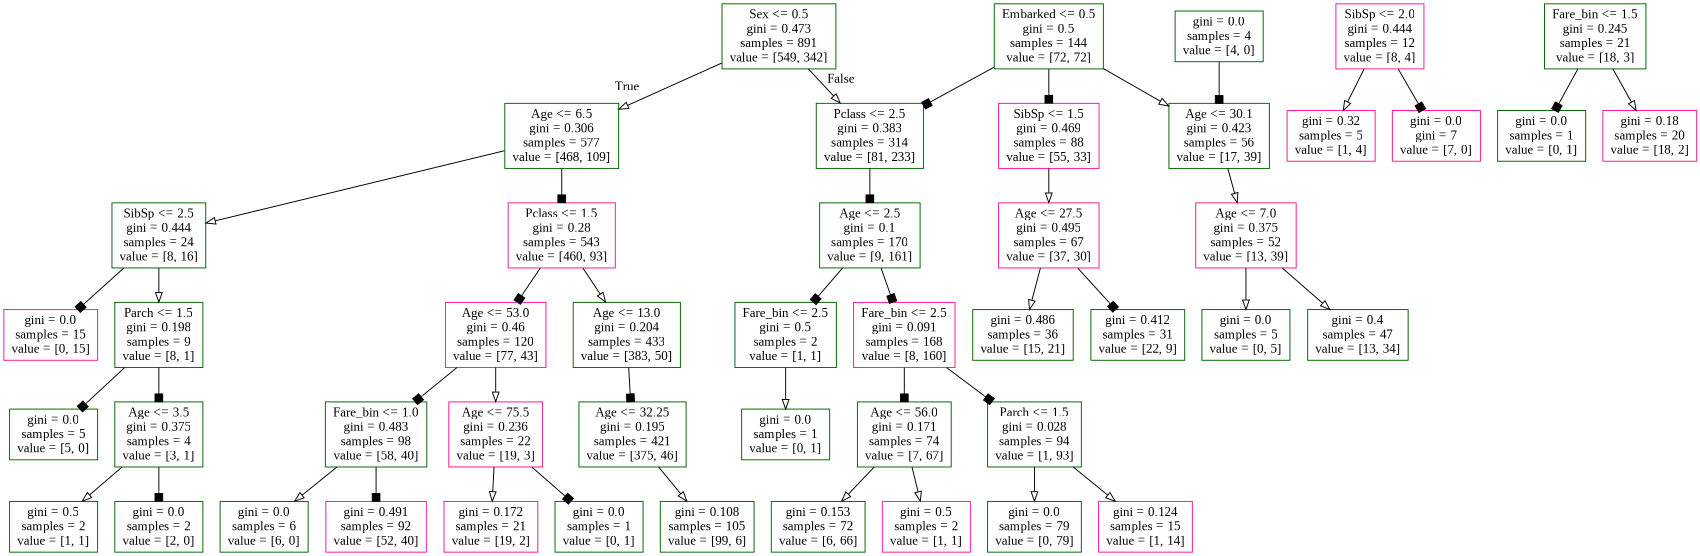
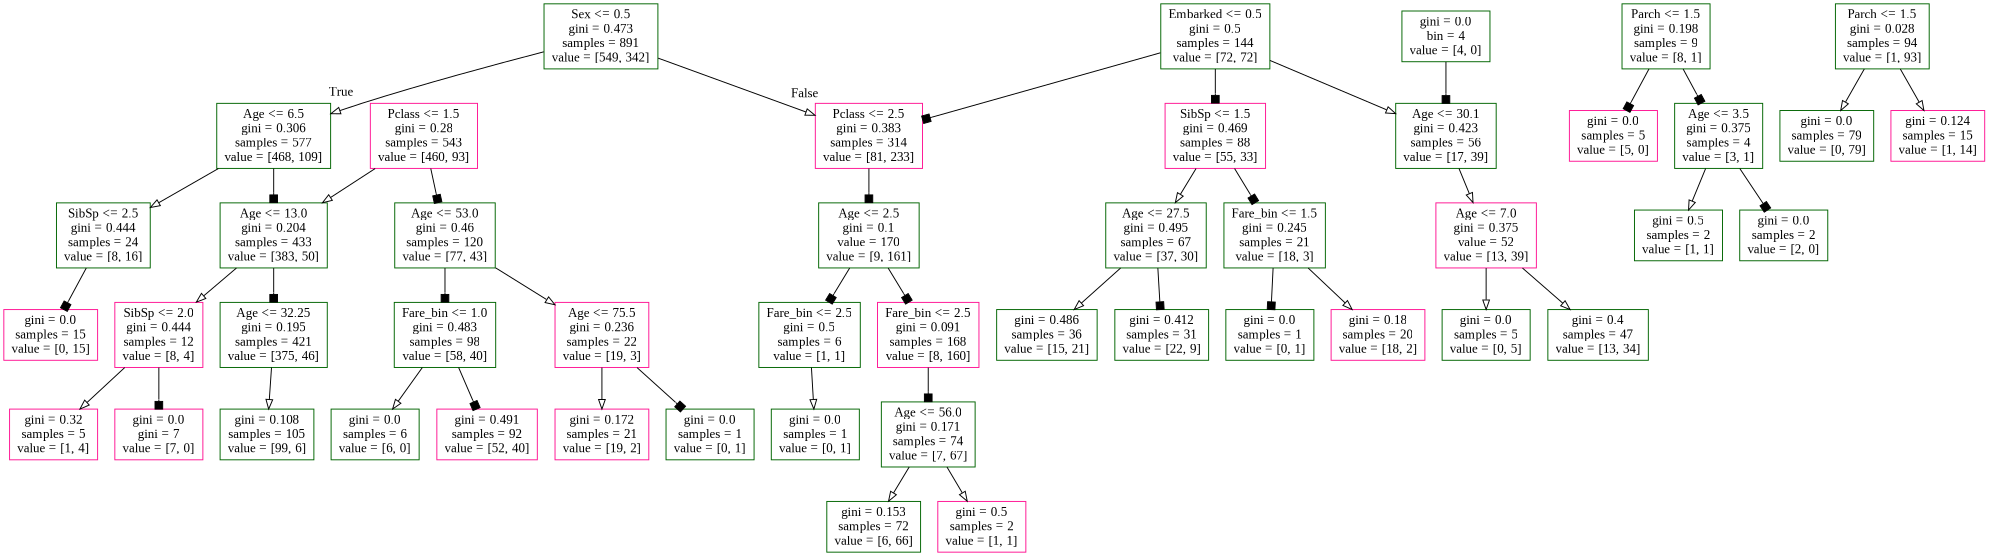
node "gini = 0.0 samples = 4 value = [4, 0]": label "gini = 0.0 samples = 4 value = [4, 0]" -> "gini = 0.0 bin = 4 value = [4, 0]"
node "Pclass <= 2.5 gini = 0.383 samples = 314 value = [81, 233]": color darkgreen -> deeppink
edge "Age <= 6.5 gini = 0.306 samples = 577 value = [468, 109]" -> "Pclass <= 1.5 gini = 0.28 samples = 543 value = [460, 93]": now "Age <= 6.5 gini = 0.306 samples = 577 value = [468, 109]" -> "Age <= 13.0 gini = 0.204 samples = 433 value = [383, 50]"
edge "SibSp <= 1.5 gini = 0.469 samples = 88 value = [55, 33]" -> "Fare_bin <= 1.5 gini = 0.245 samples = 21 value = [18, 3]": added
node "Age <= 2.5 gini = 0.1 samples = 170 value = [9, 161]": label "Age <= 2.5 gini = 0.1 samples = 170 value = [9, 161]" -> "Age <= 2.5 gini = 0.1 value = 170 value = [9, 161]"
node "Age <= 27.5 gini = 0.495 samples = 67 value = [37, 30]": color deeppink -> darkgreen
node "Age <= 7.0 gini = 0.375 samples = 52 value = [13, 39]": label "Age <= 7.0 gini = 0.375 samples = 52 value = [13, 39]" -> "Age <= 7.0 gini = 0.375 value = 52 value = [13, 39]"
edge "SibSp <= 2.5 gini = 0.444 samples = 24 value = [8, 16]" -> "Parch <= 1.5 gini = 0.198 samples = 9 value = [8, 1]": removed
edge "Age <= 13.0 gini = 0.204 samples = 433 value = [383, 50]" -> "SibSp <= 2.0 gini = 0.444 samples = 12 value = [8, 4]": added
node "Age <= 53.0 gini = 0.46 samples = 120 value = [77, 43]": color deeppink -> darkgreen
node "Fare_bin <= 2.5 gini = 0.5 samples = 2 value = [1, 1]": label "Fare_bin <= 2.5 gini = 0.5 samples = 2 value = [1, 1]" -> "Fare_bin <= 2.5 gini = 0.5 samples = 6 value = [1, 1]"
edge "Fare_bin <= 2.5 gini = 0.091 samples = 168 value = [8, 160]" -> "Parch <= 1.5 gini = 0.028 samples = 94 value = [1, 93]": removed
node "gini = 0.0 samples = 5 value = [5, 0]": color darkgreen -> deeppink
